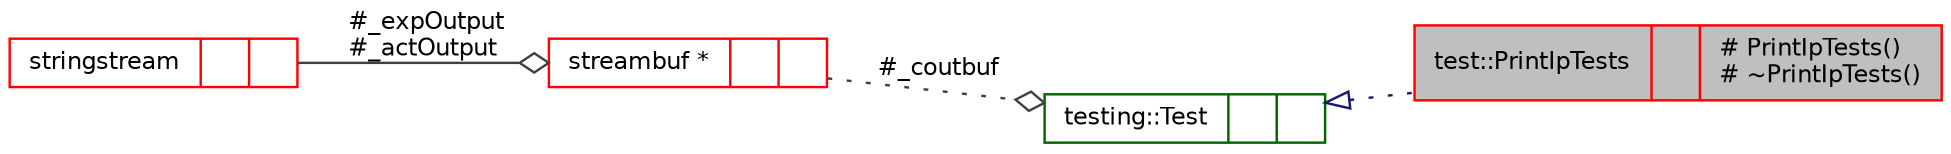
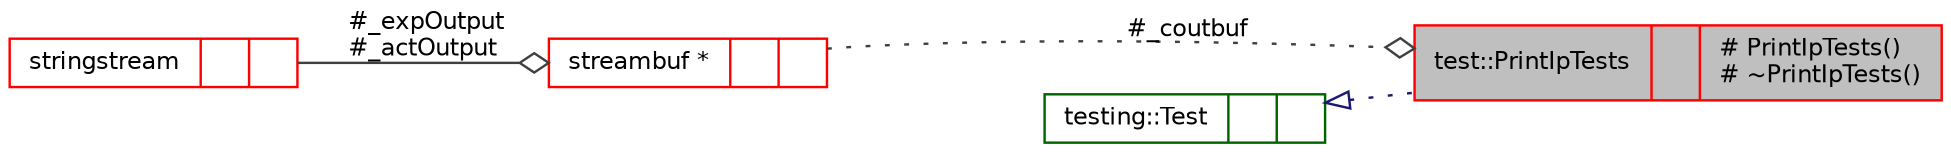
edge "streambuf *" -> "testing::Test": now "streambuf *" -> "test::PrintIpTests"
